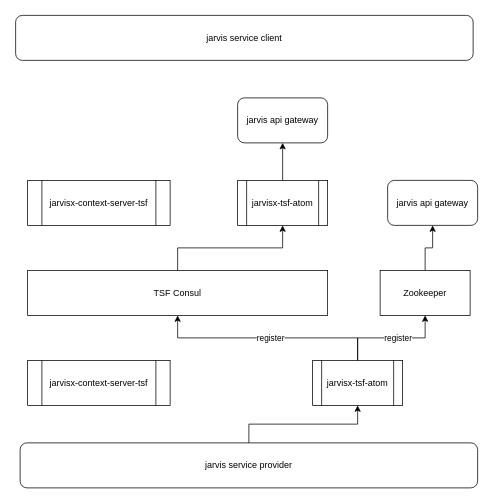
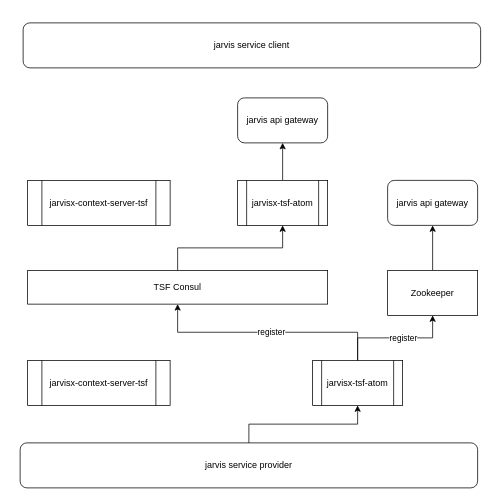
node "jarvis service client": moved (244, 38) -> (252, 45)
node "TSF Consul": size 300x45 -> 300x34
node "Zookeeper": moved (425, 293) -> (432, 293)
